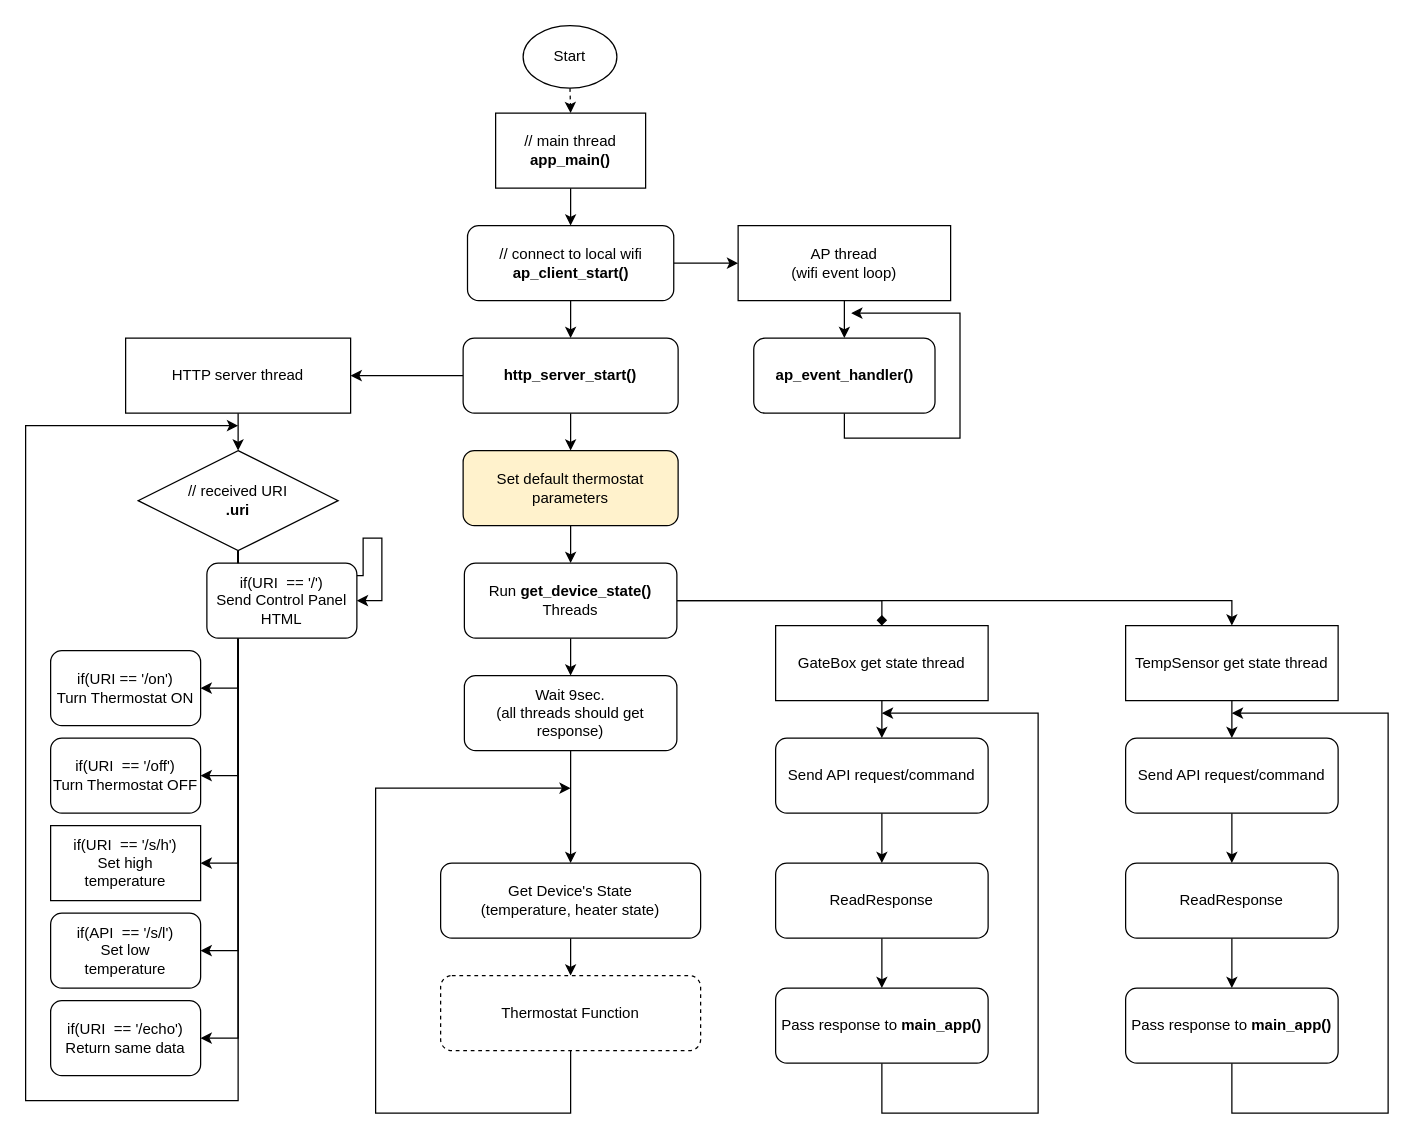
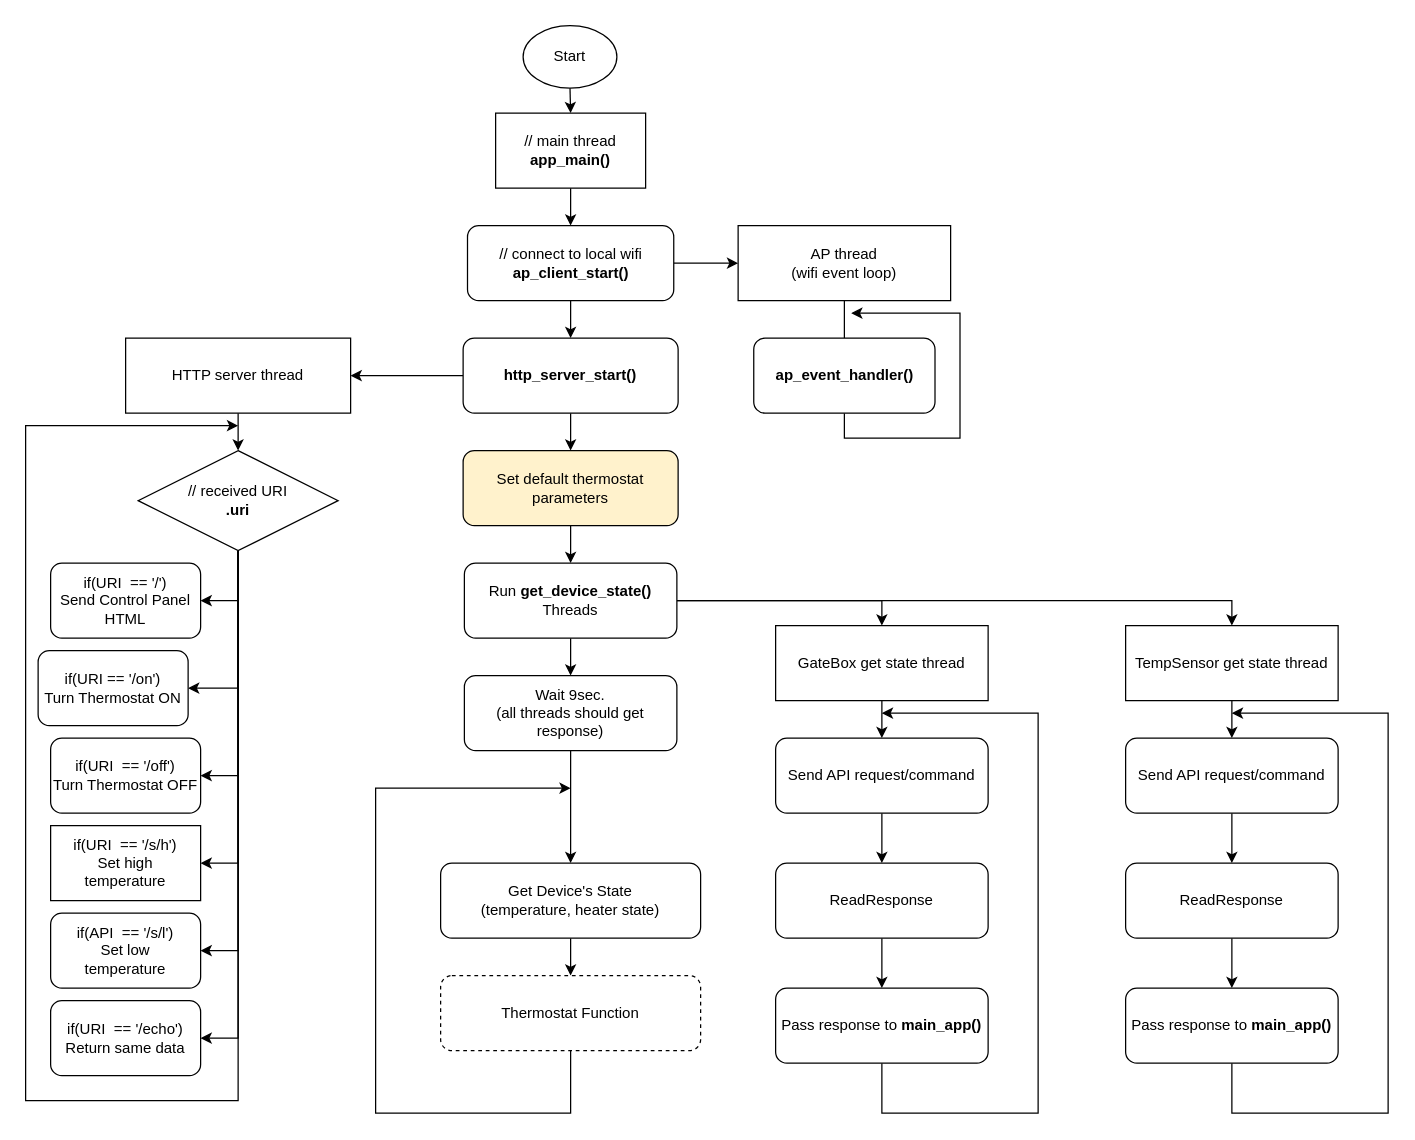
edge "Start" -> "// main thread app_main()": style dashed -> solid
edge "AP thread (wifi event loop)" -> "ap_event_handler()": arrowhead classic -> none
node "if(URI == '/') Send Control Panel HTML": moved (282, 601) -> (126, 601)
edge "Run get_device_state() Threads" -> "GateBox get state thread": arrowhead diamond -> classic
node "if(URI == '/on') Turn Thermostat ON": moved (126, 688) -> (113, 688)
